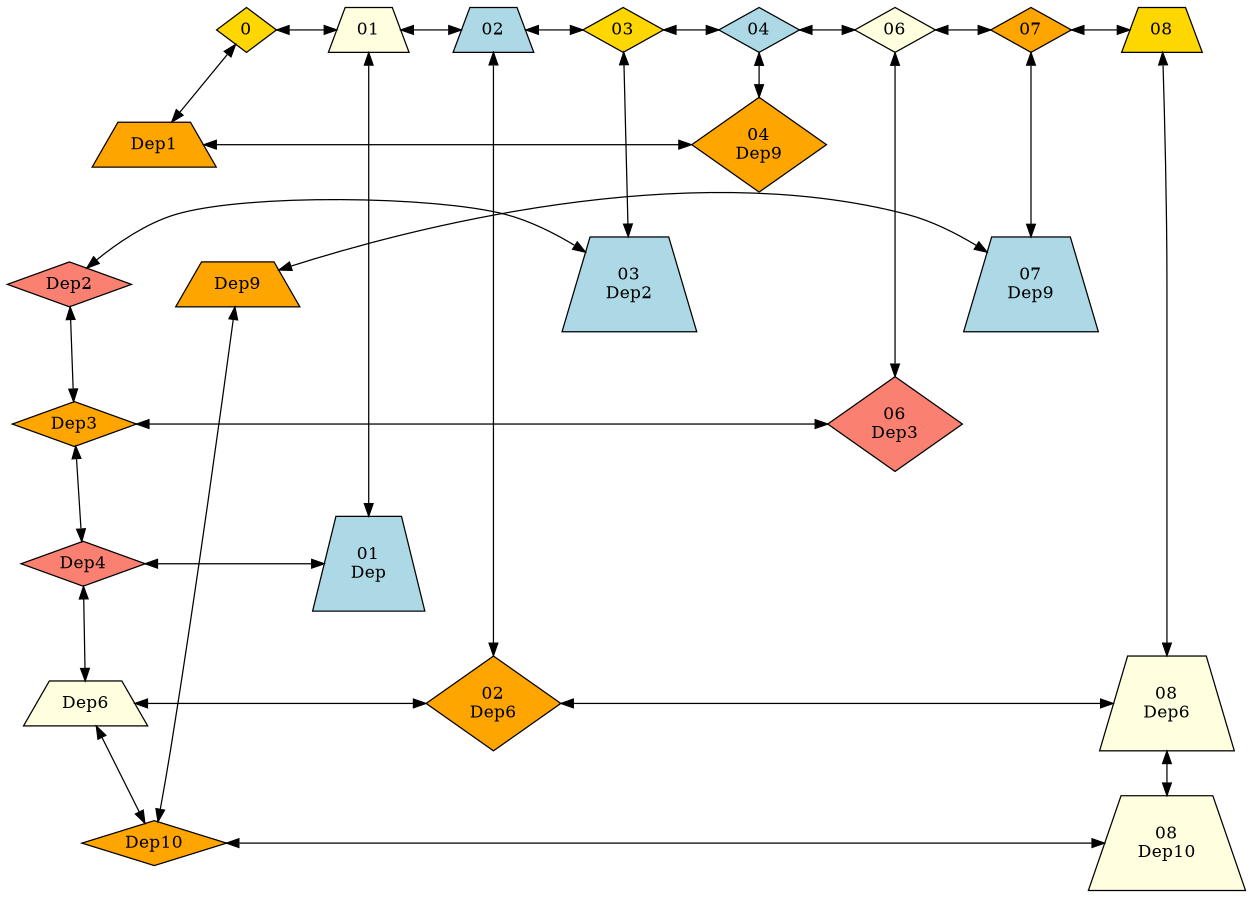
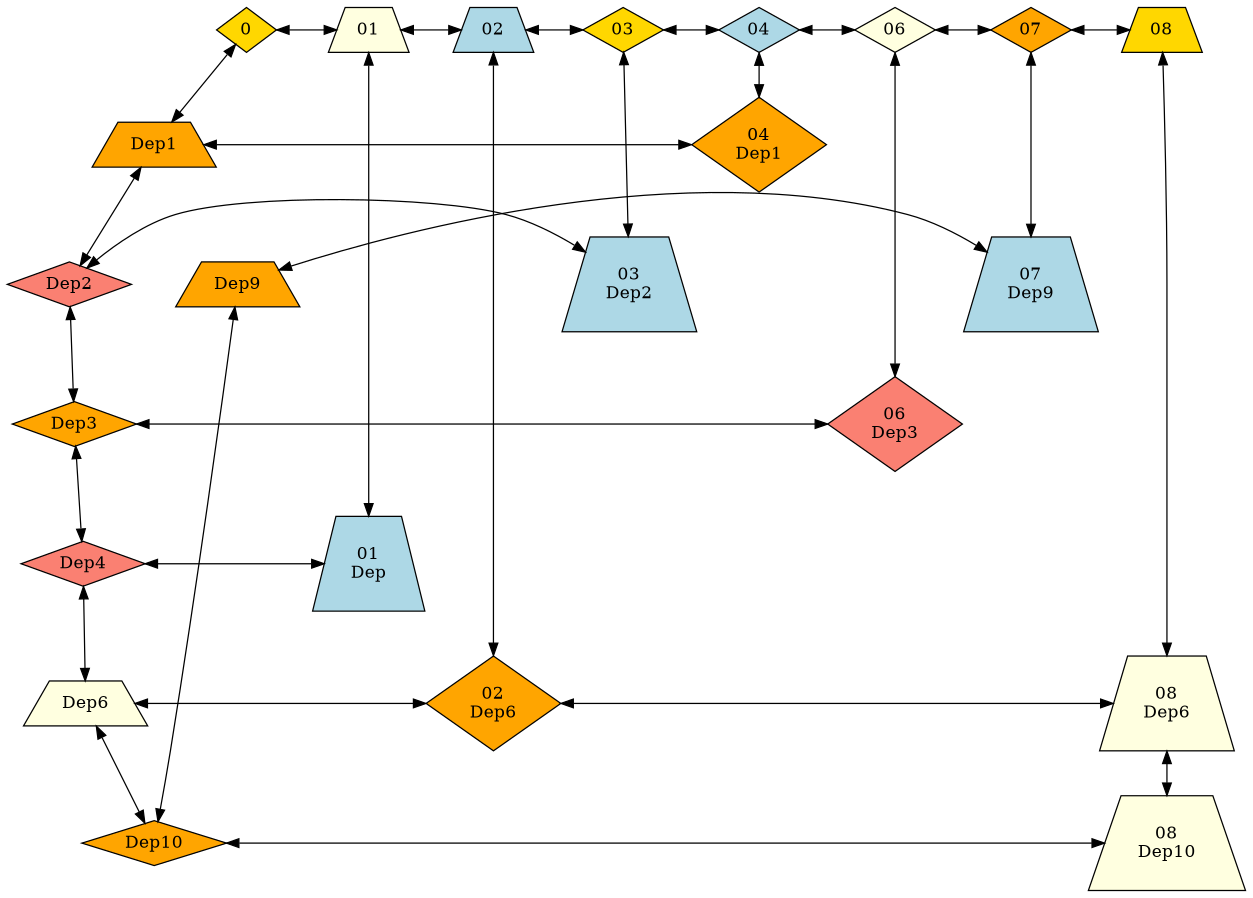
node "04 Dep9": label "04 Dep9" -> "04 Dep1"
edge "Dep1" -- "Dep2": added
